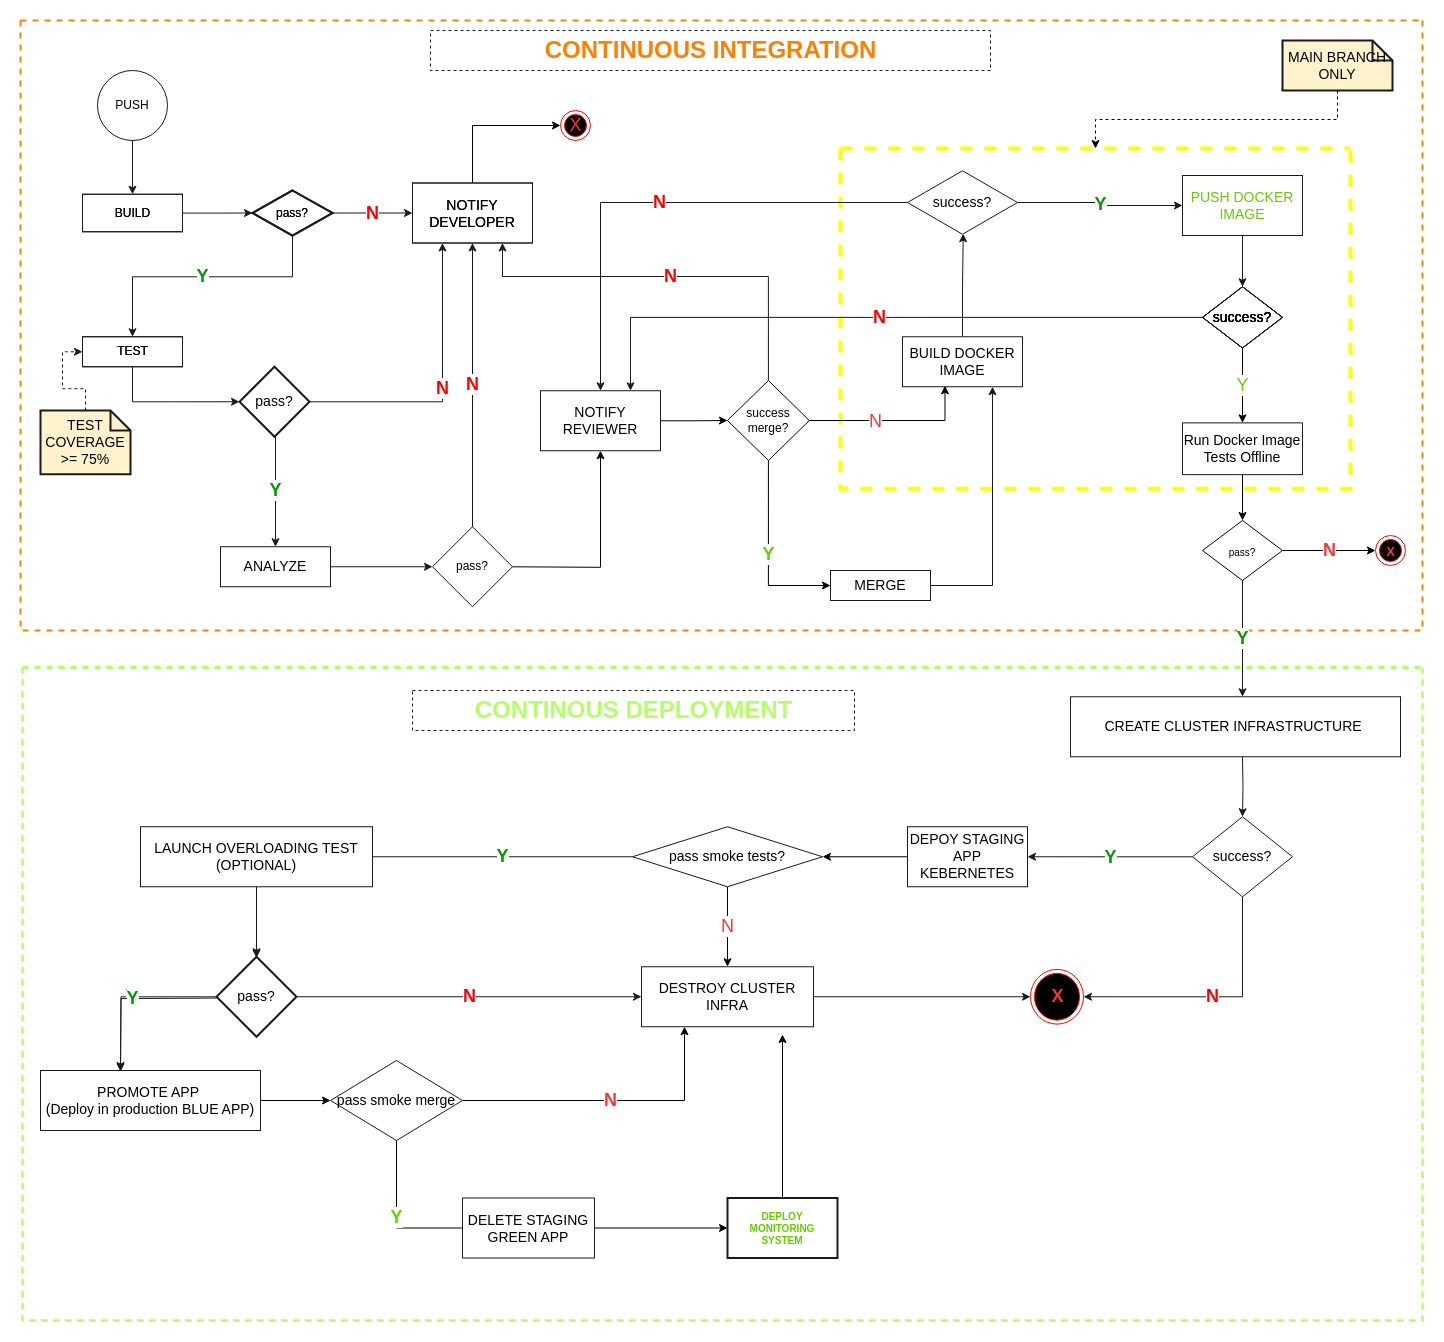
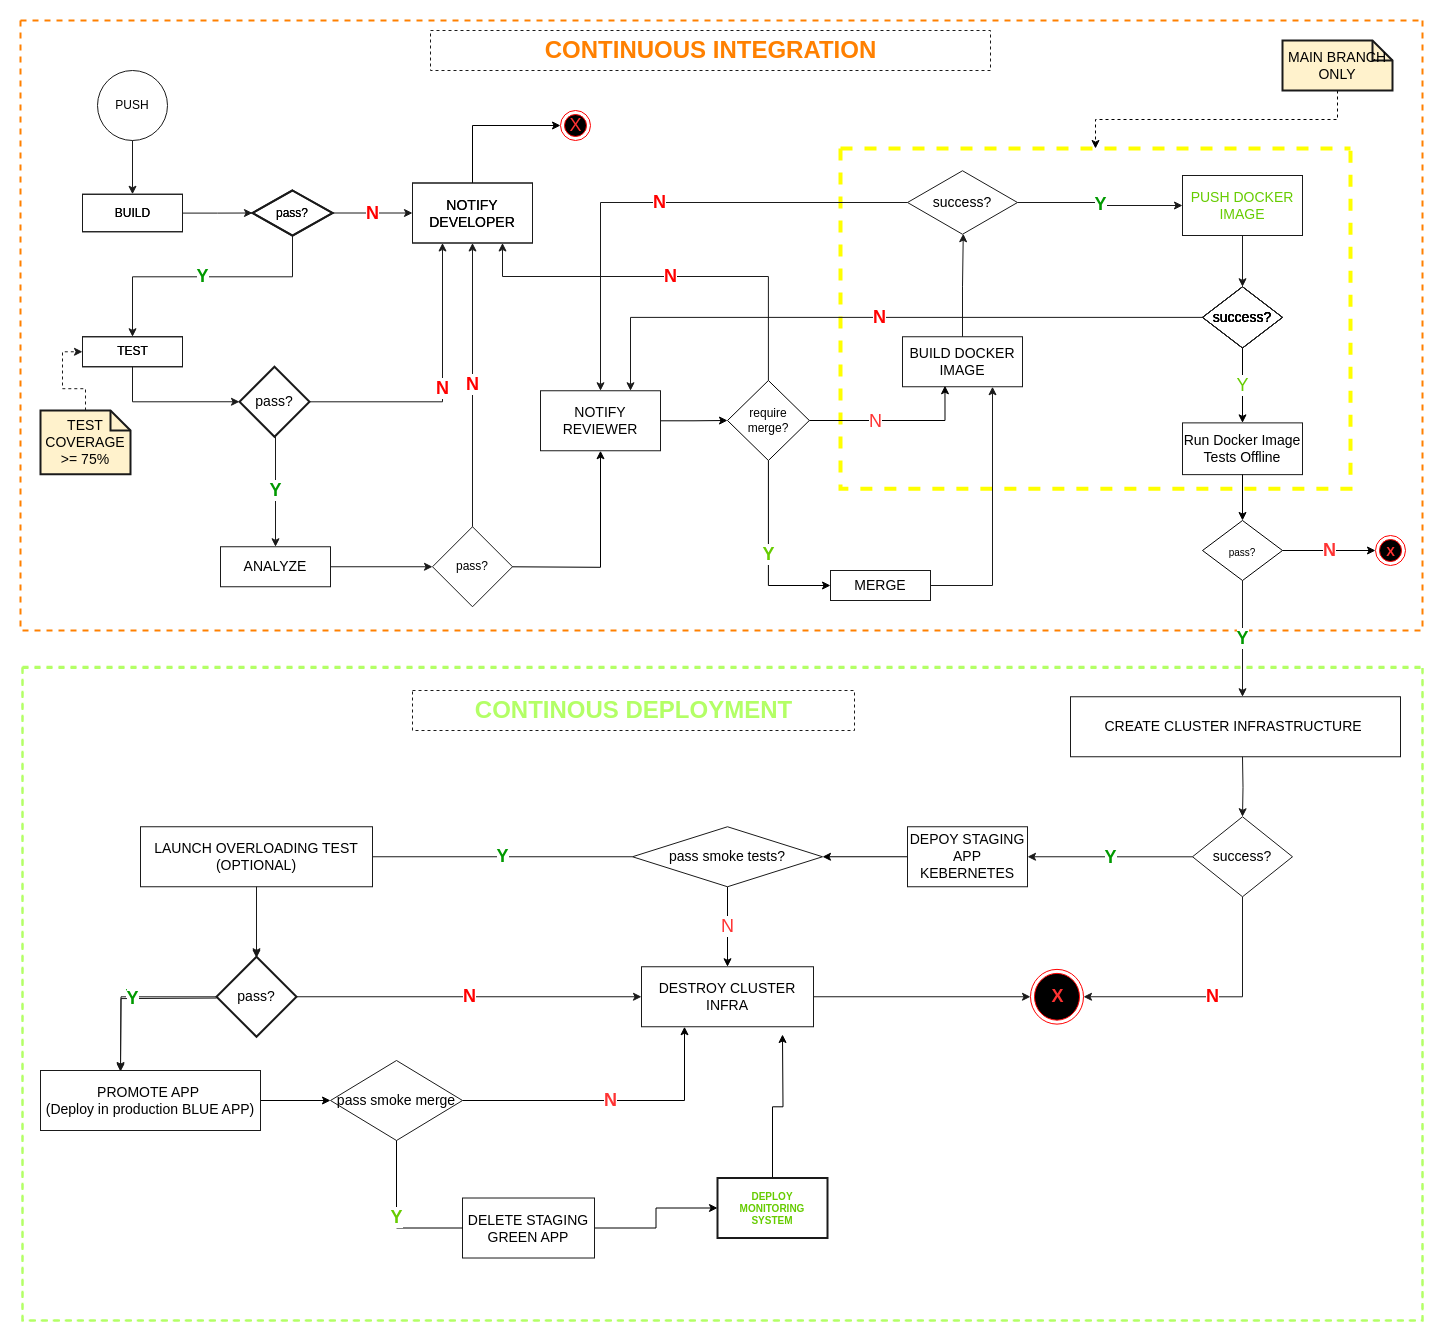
node "success merge?": label "success merge?" -> "require merge?"
node "DEPLOY MONITORING SYSTEM": moved (783, 1228) -> (773, 1208)
